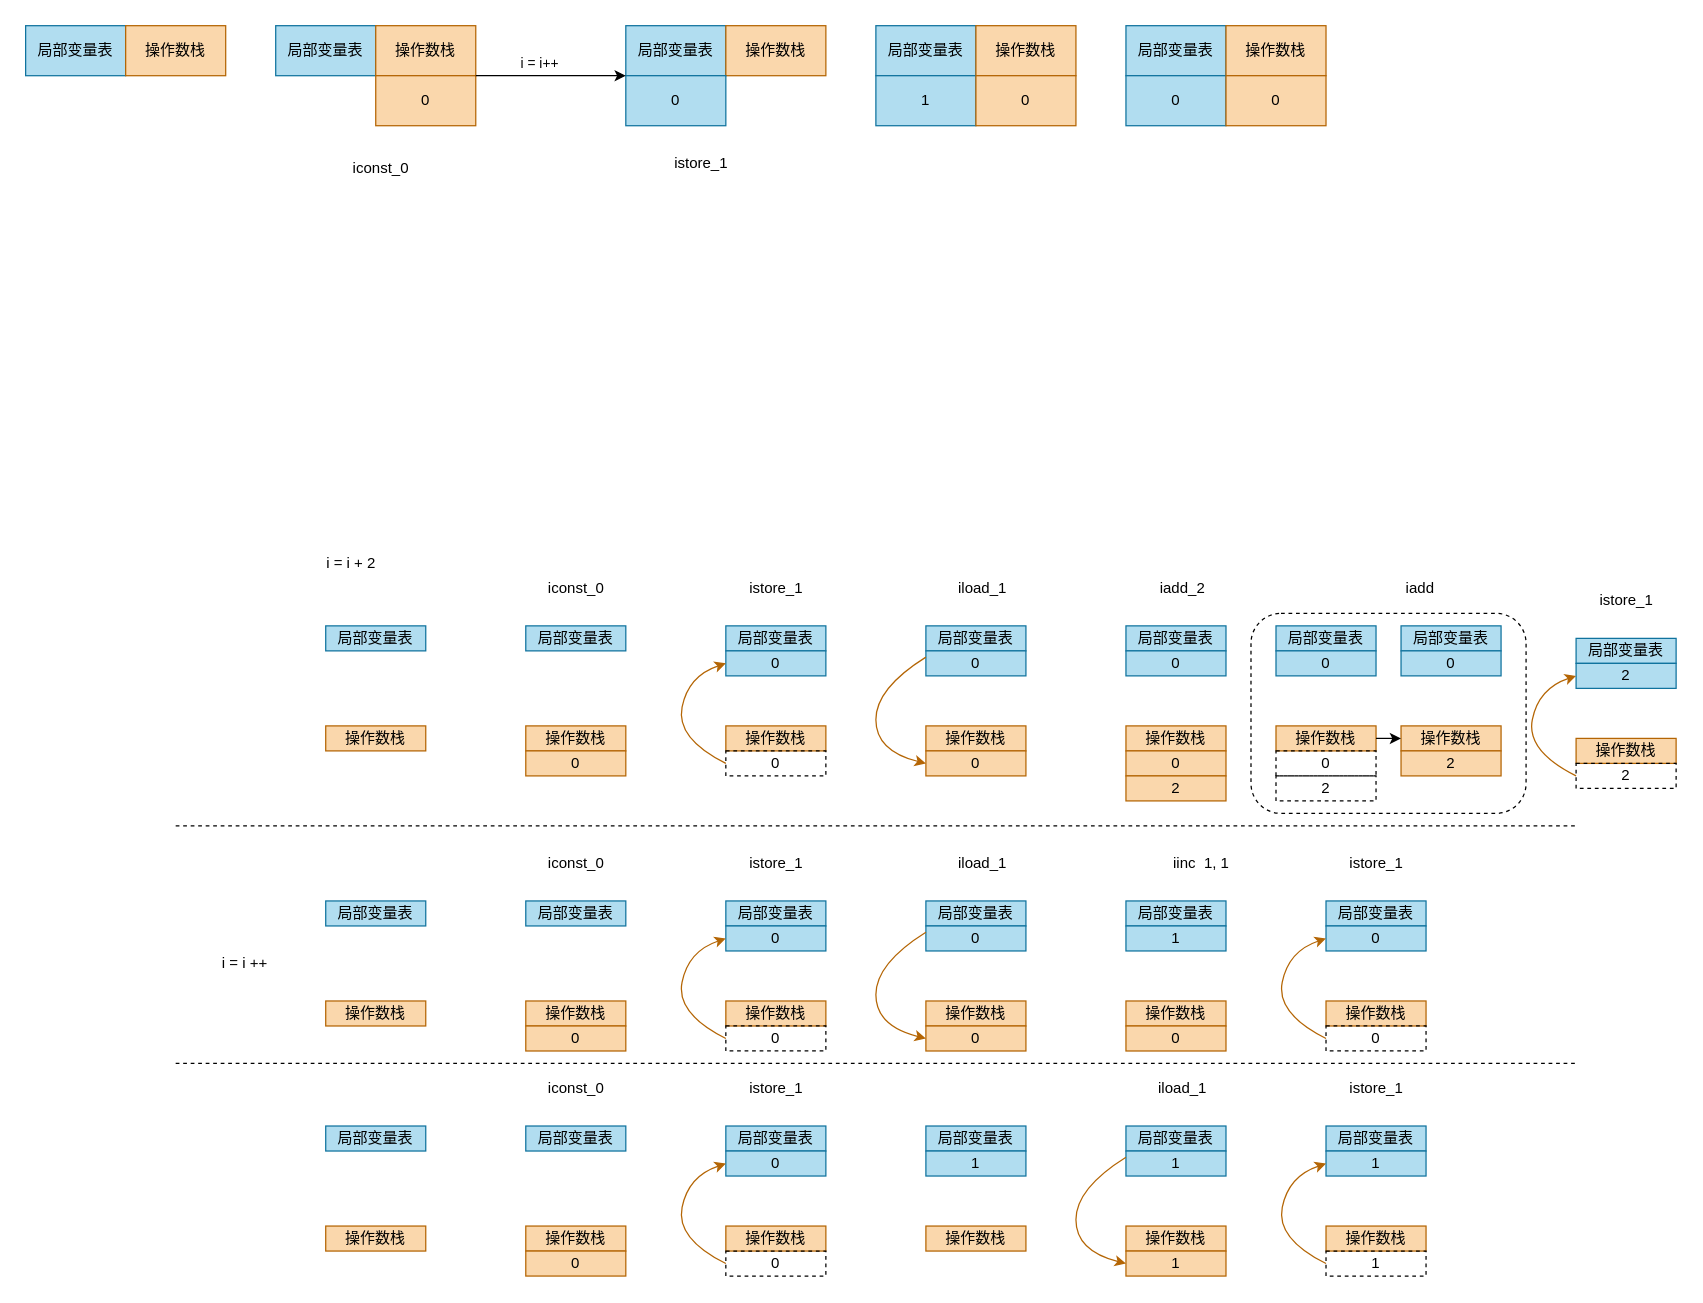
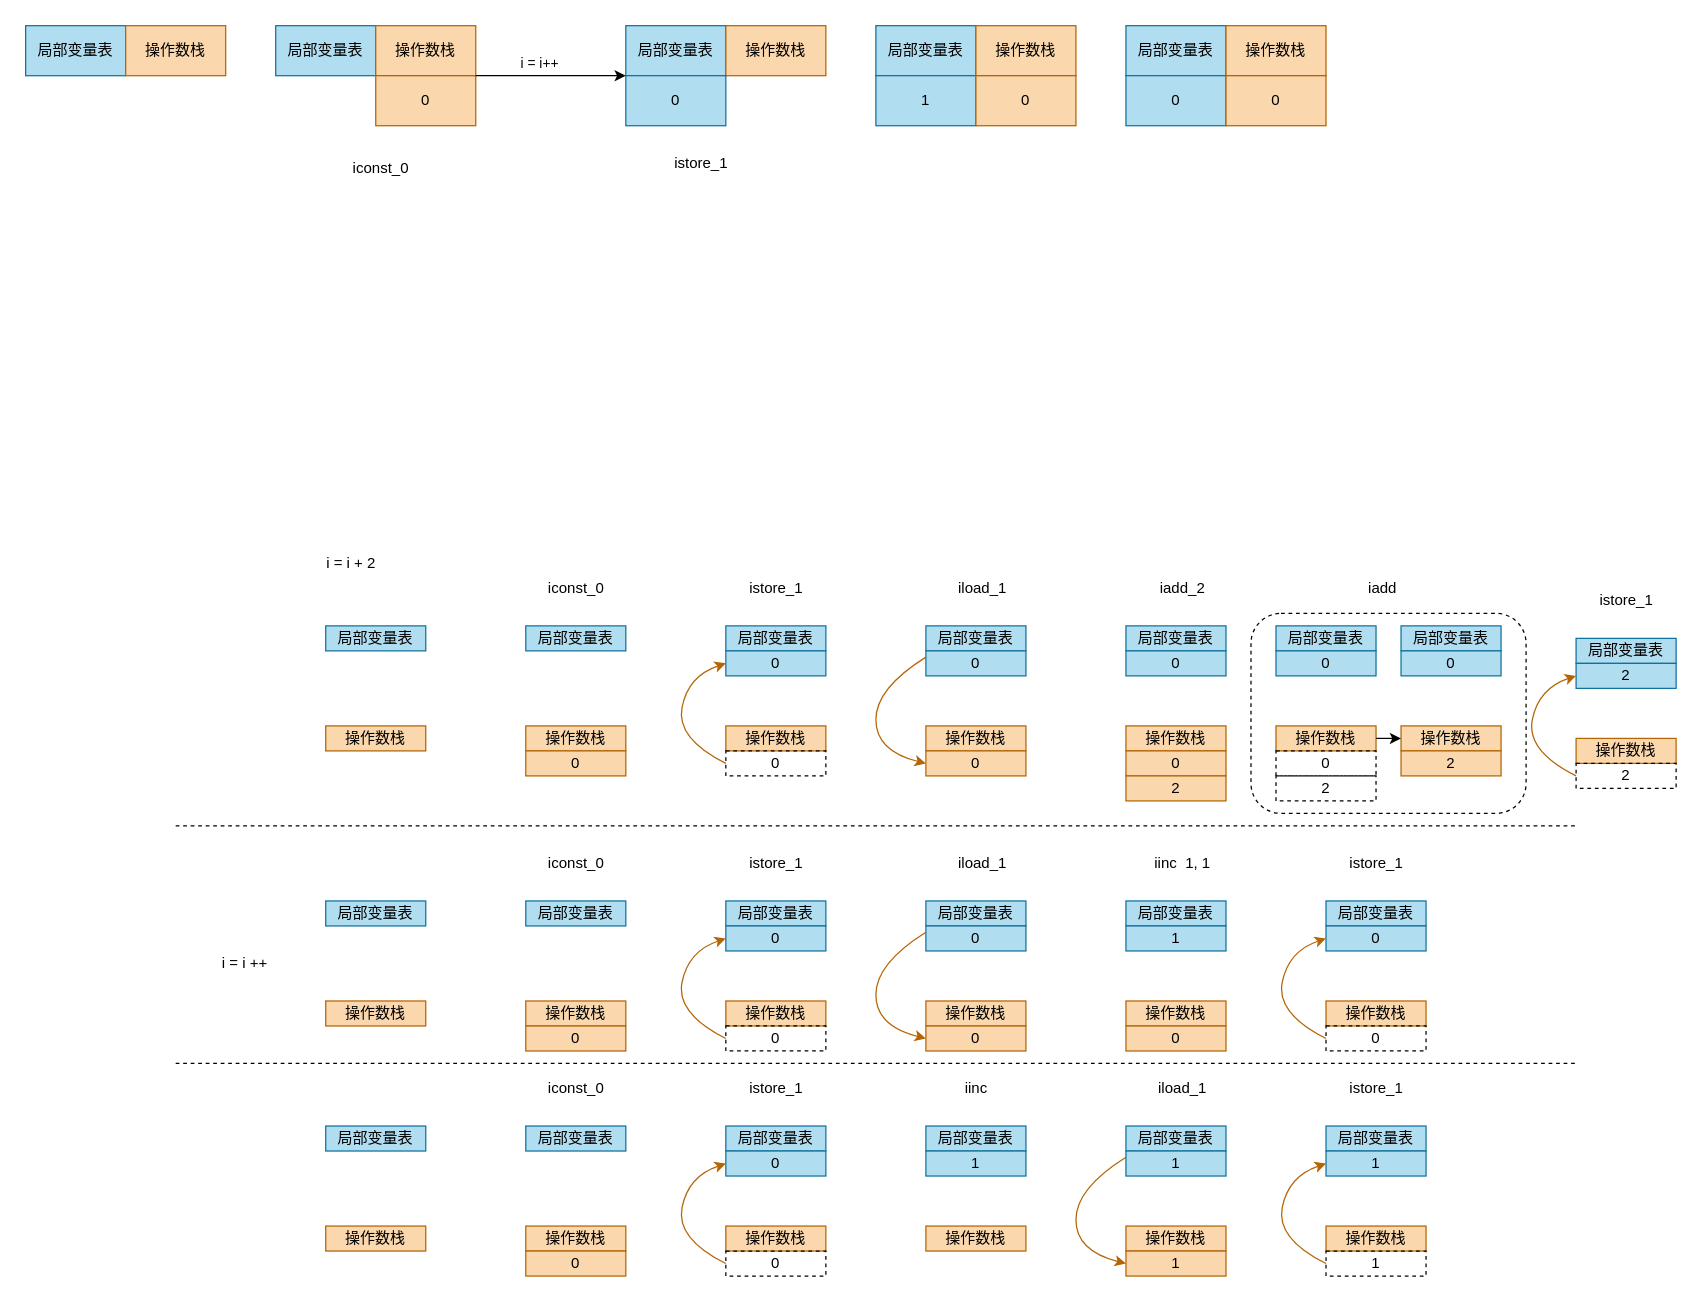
node "iadd": moved (1419, 588) -> (1382, 588)
node "iinc 1, 1": moved (1201, 863) -> (1182, 863)
node "iinc": added
